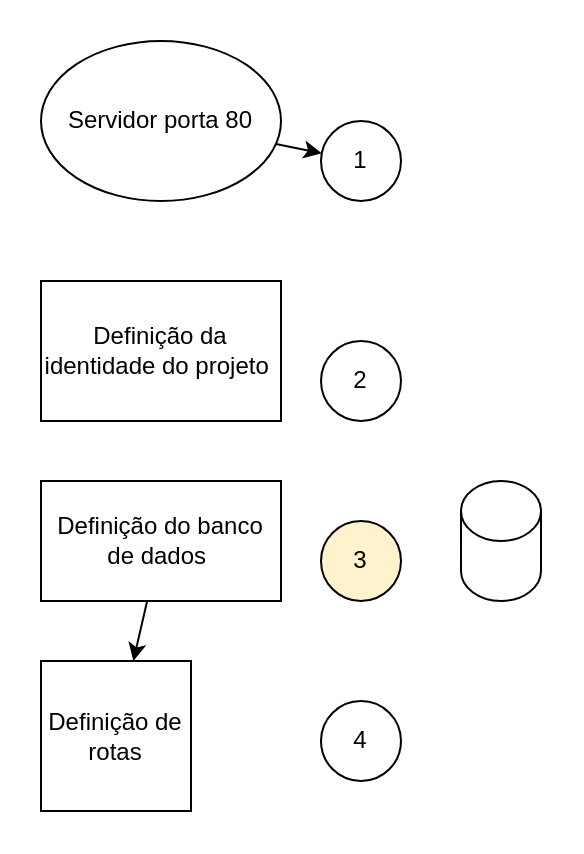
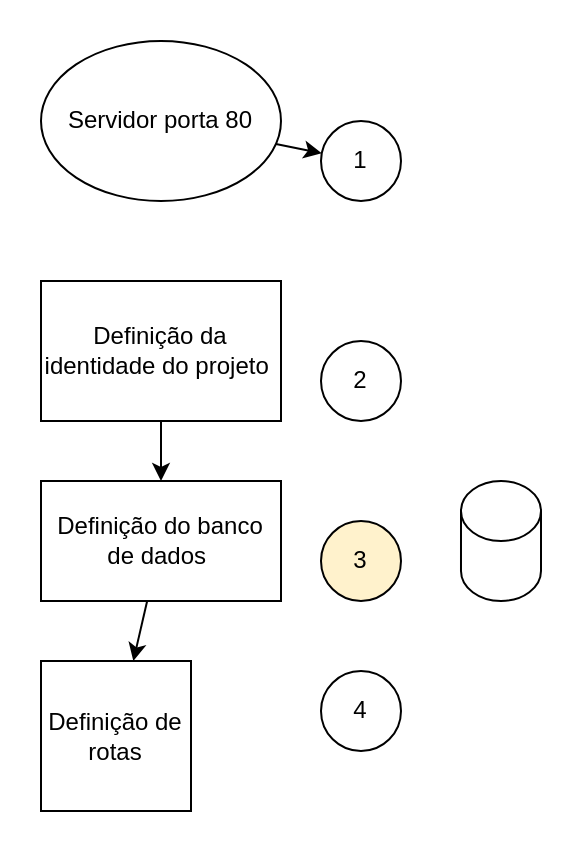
edge "Definição da identidade do projeto" -> "Definição do banco de dados": added
node "4": moved (361, 741) -> (361, 711)
